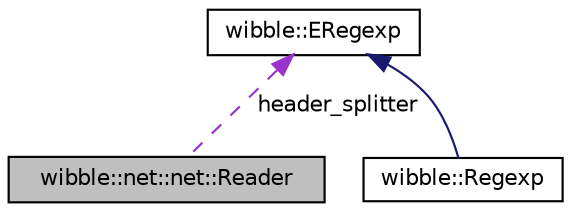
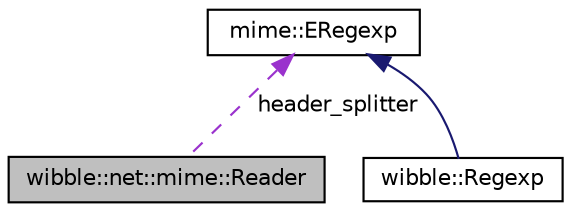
node "wibble::ERegexp": label "wibble::ERegexp" -> "mime::ERegexp"
node "wibble::net::net::Reader": label "wibble::net::net::Reader" -> "wibble::net::mime::Reader"
